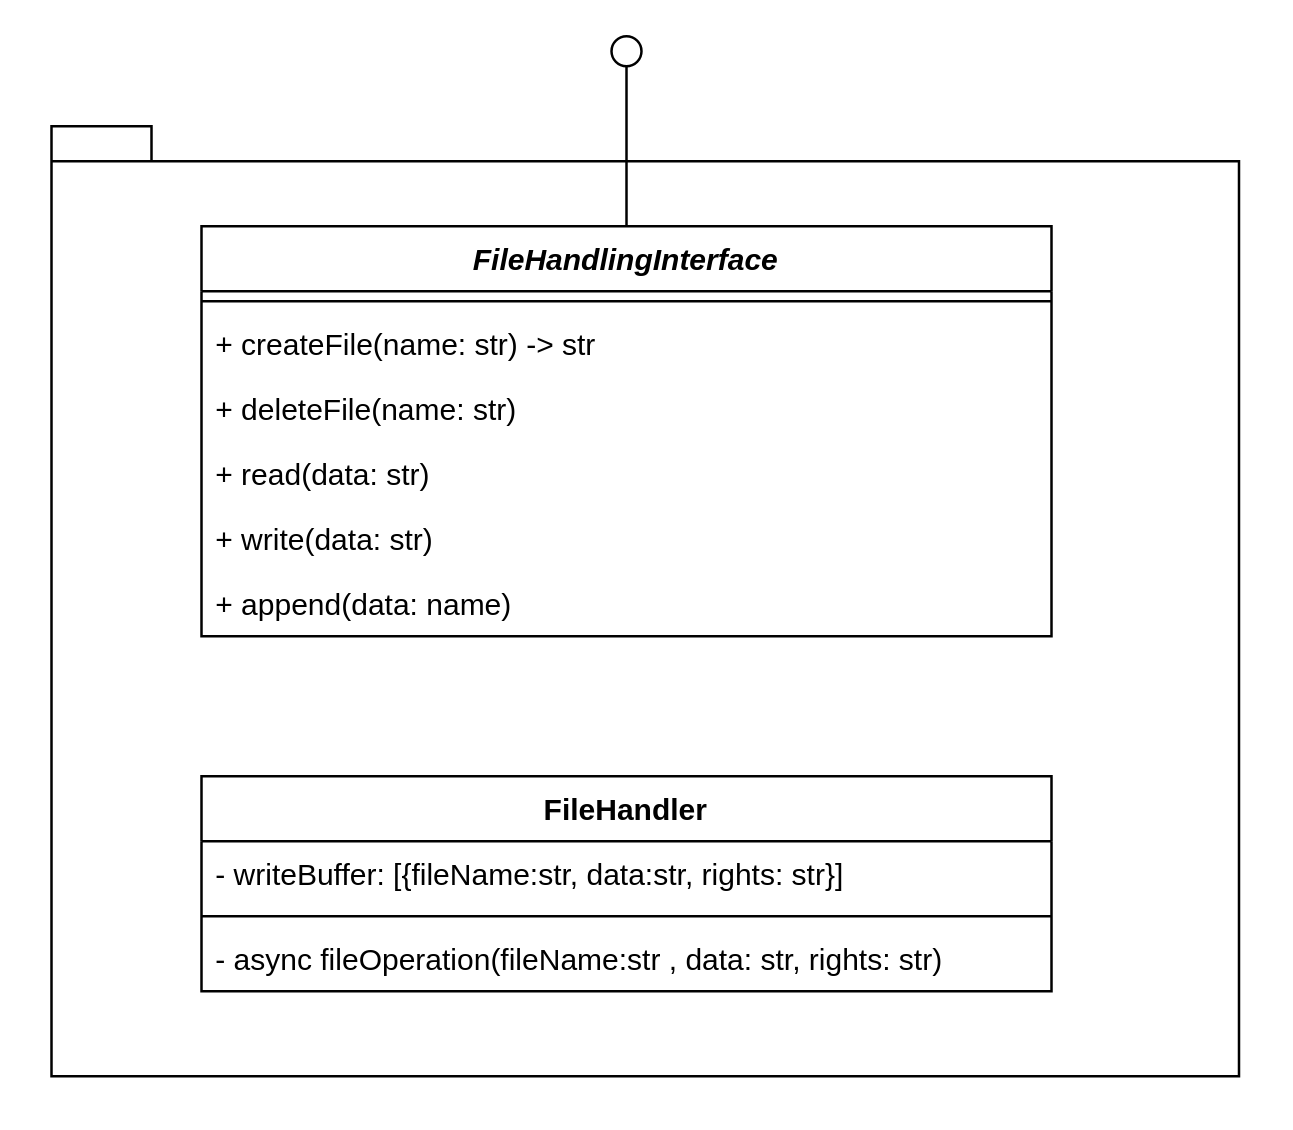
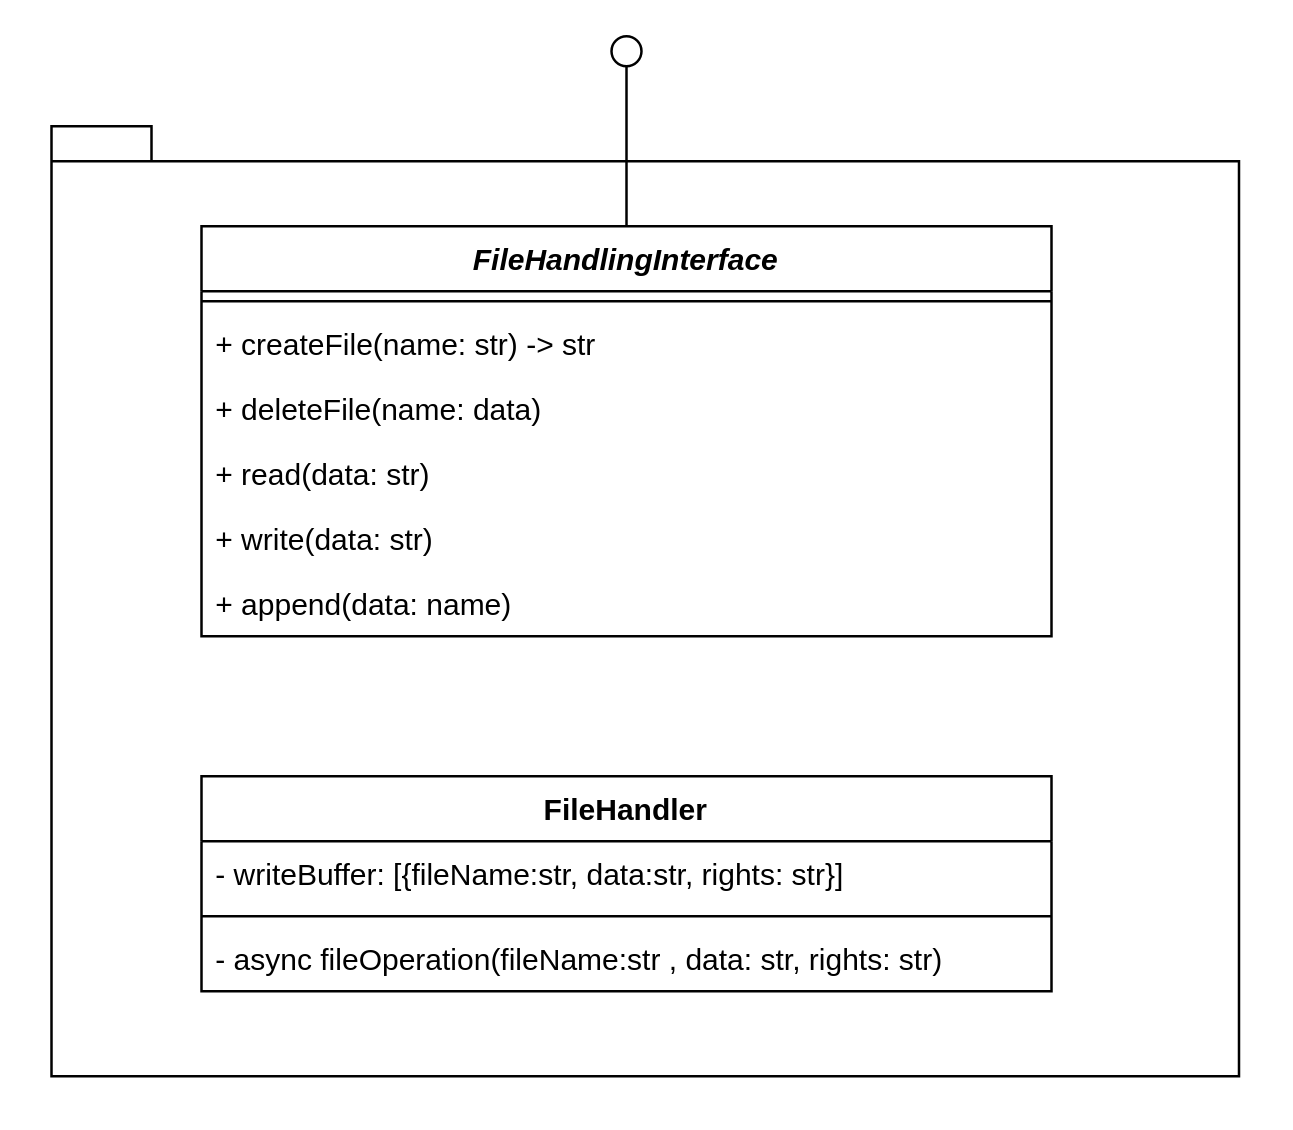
node "+ deleteFile(name: str)": label "+ deleteFile(name: str)" -> "+ deleteFile(name: data)"
